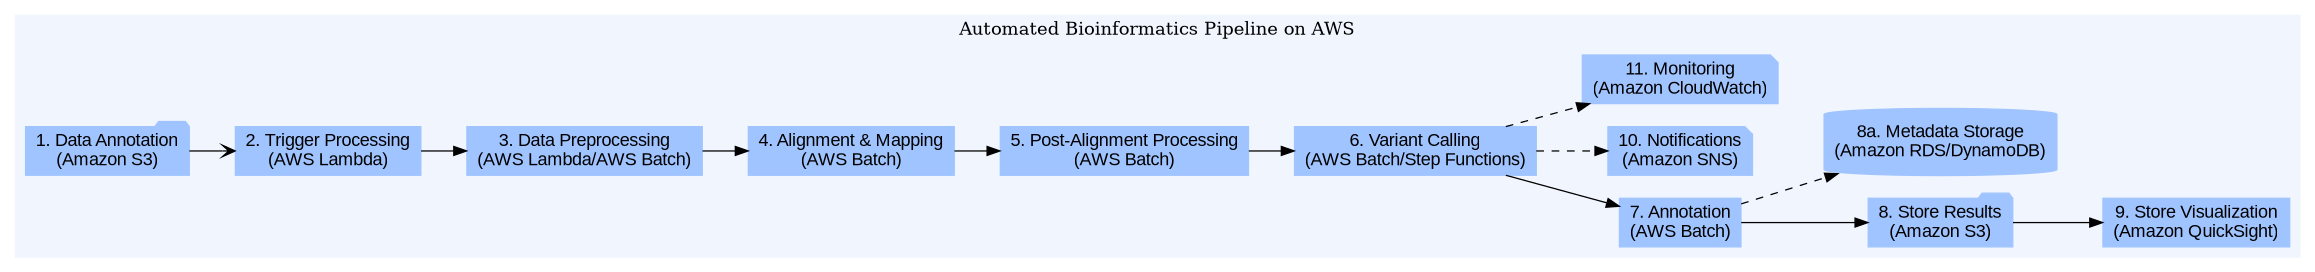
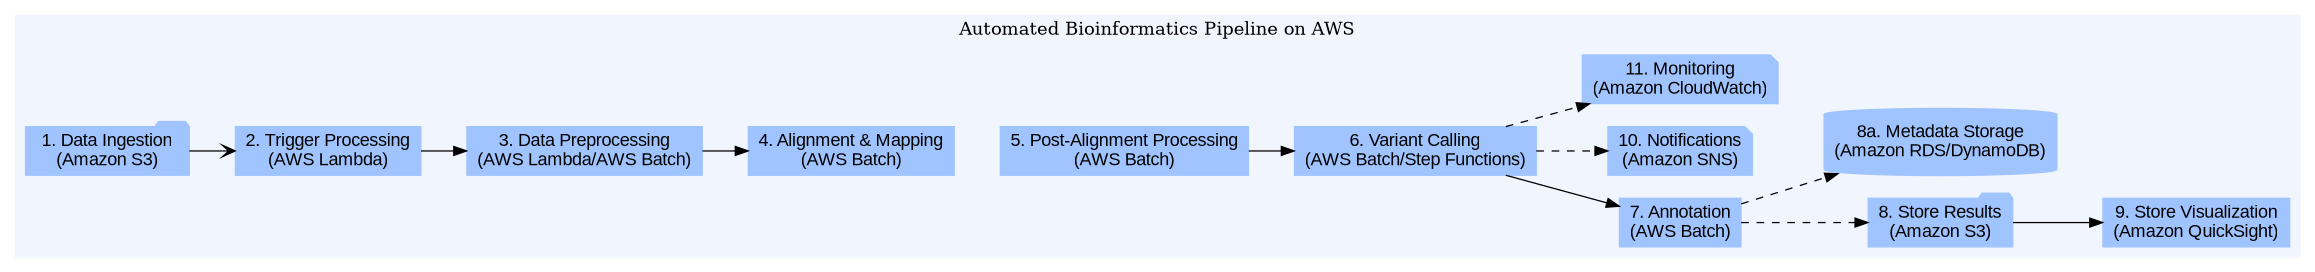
node "1. Data Annotation (Amazon S3)": label "1. Data Annotation (Amazon S3)" -> "1. Data Ingestion (Amazon S3)"
edge "4. Alignment & Mapping (AWS Batch)" -> "5. Post-Alignment Processing (AWS Batch)": removed
edge "7. Annotation (AWS Batch)" -> "8. Store Results (Amazon S3)": style solid -> dashed
